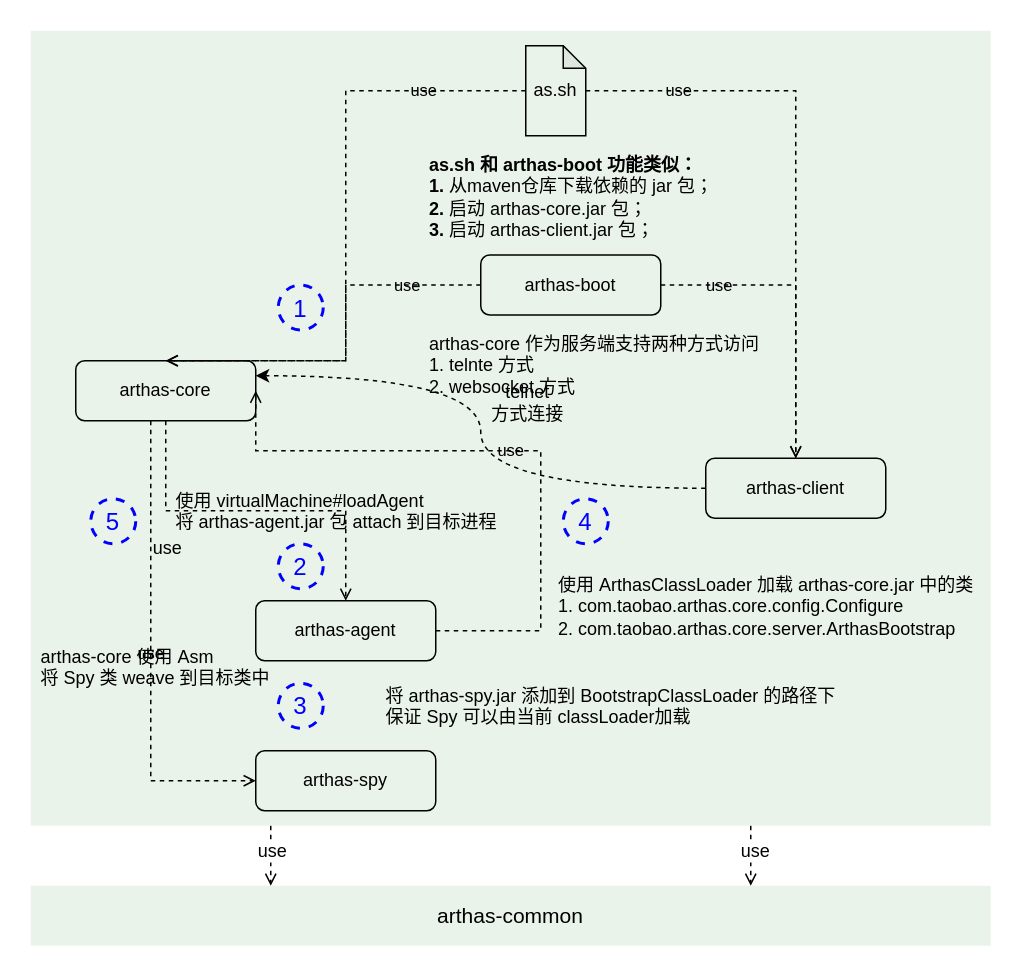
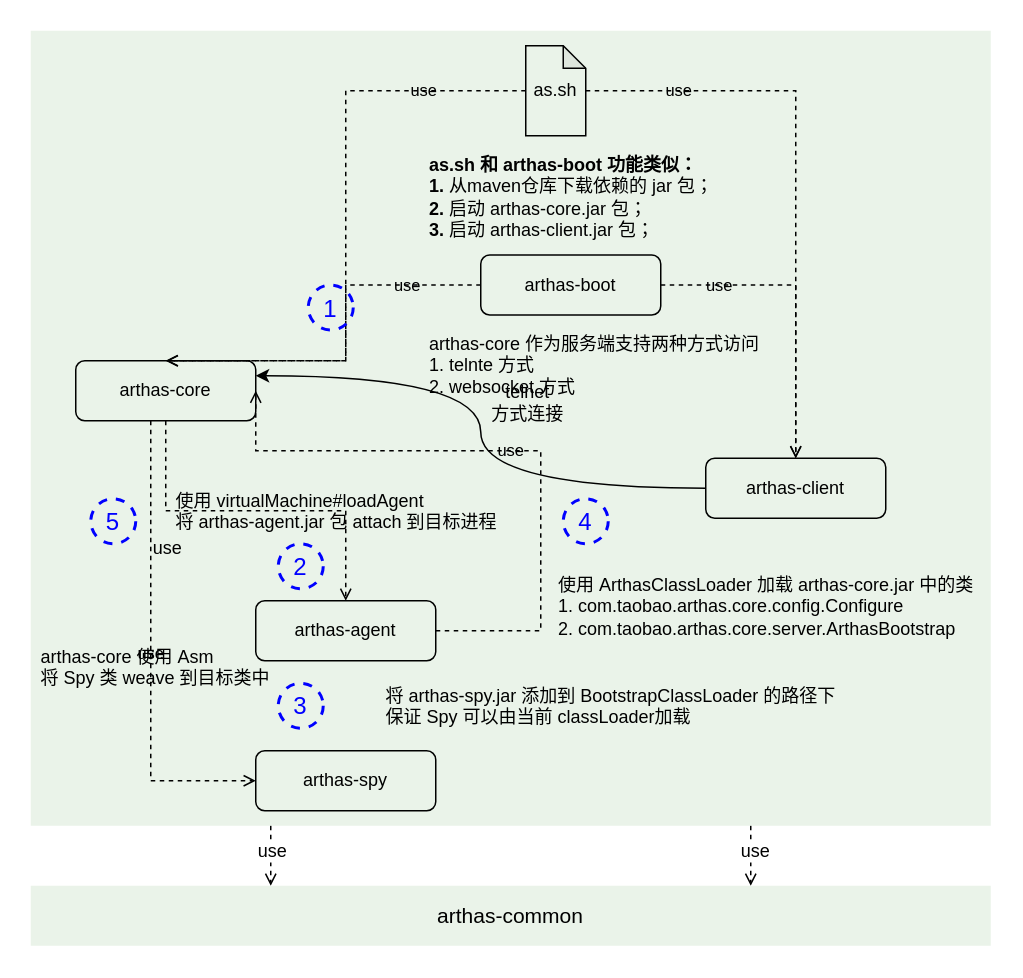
node "1": moved (301, 308) -> (331, 308)
edge "arthas-client" -> "arthas-core": style dashed -> solid
